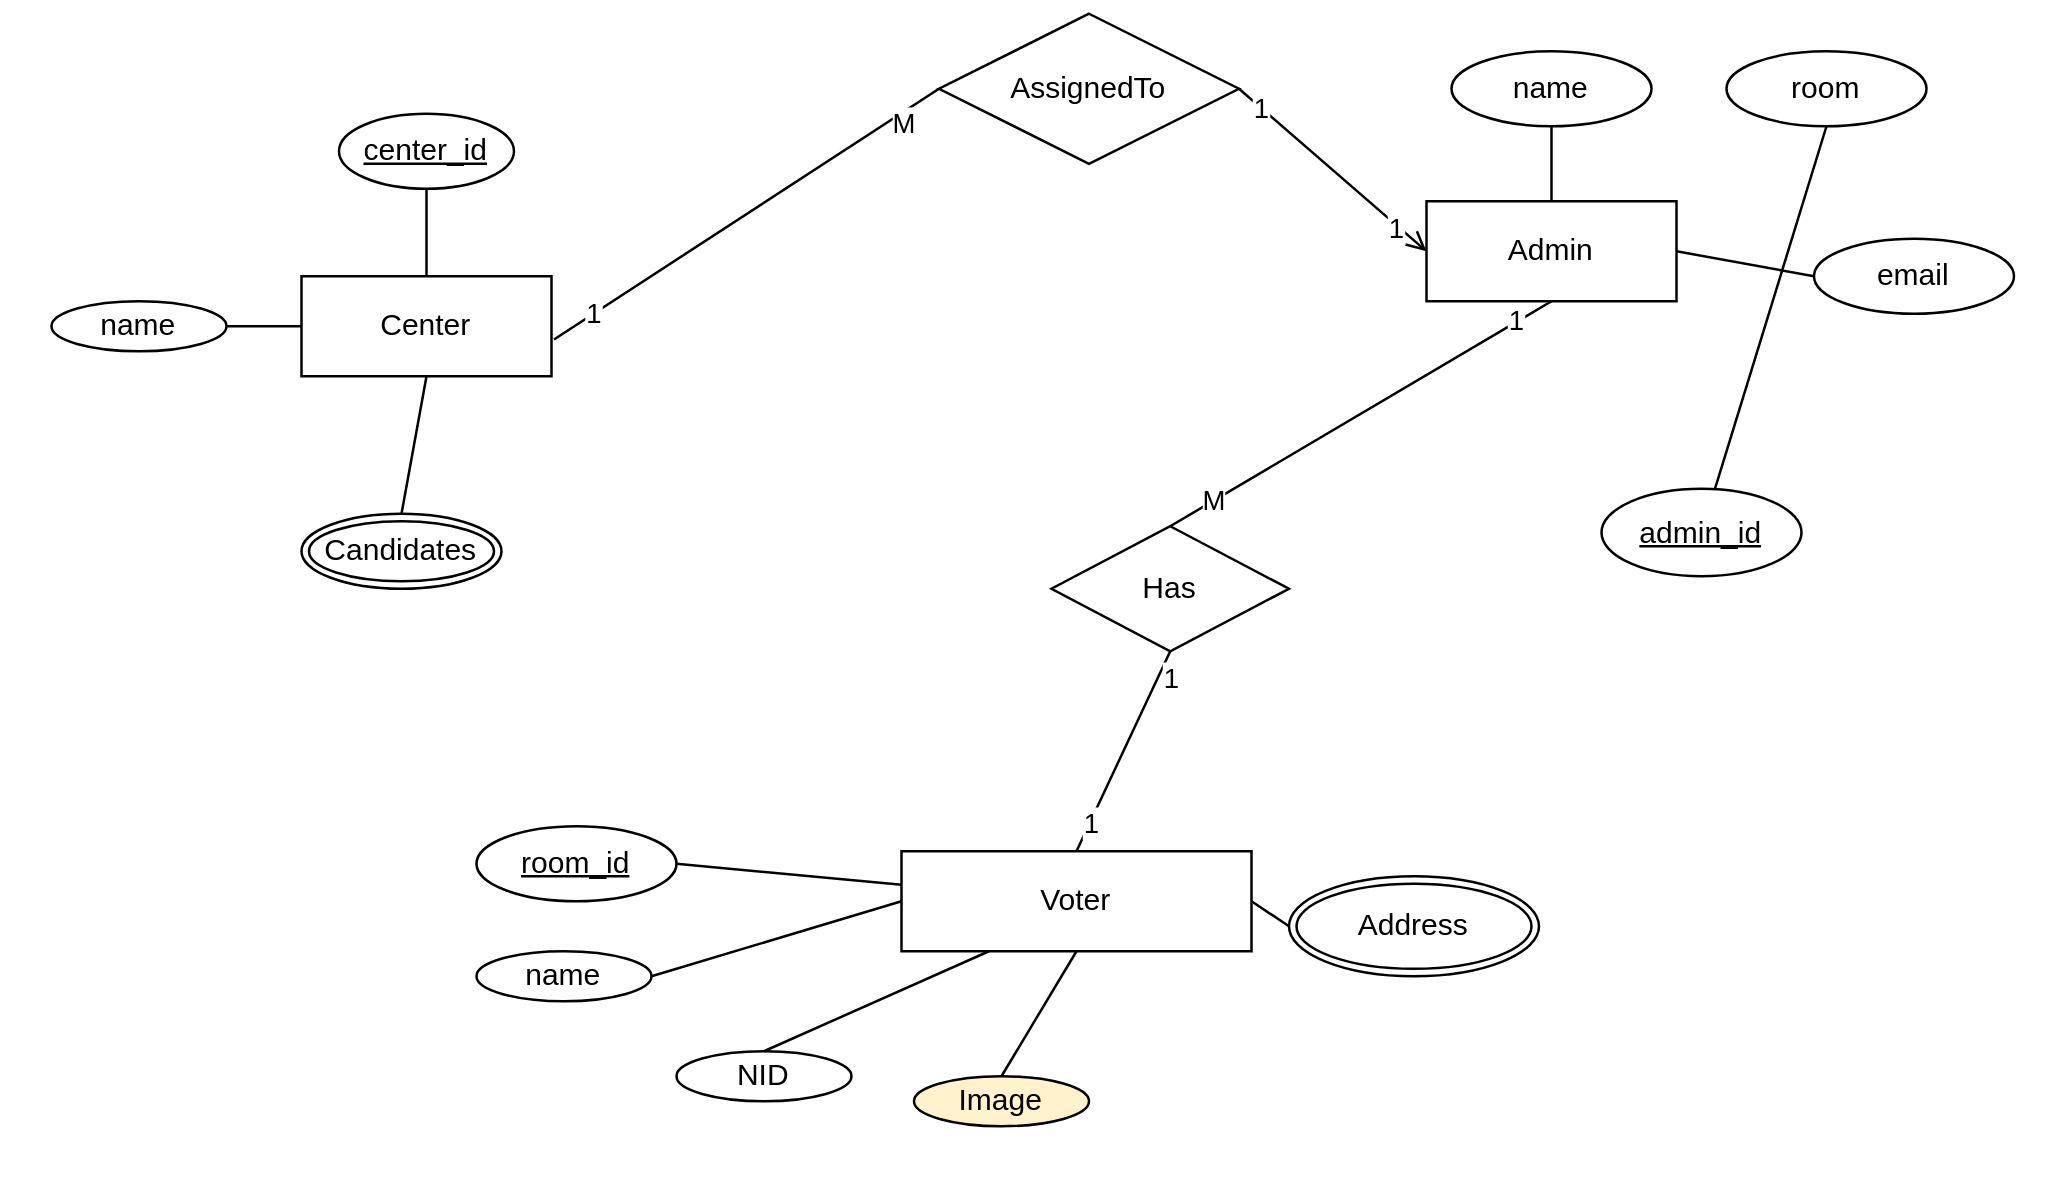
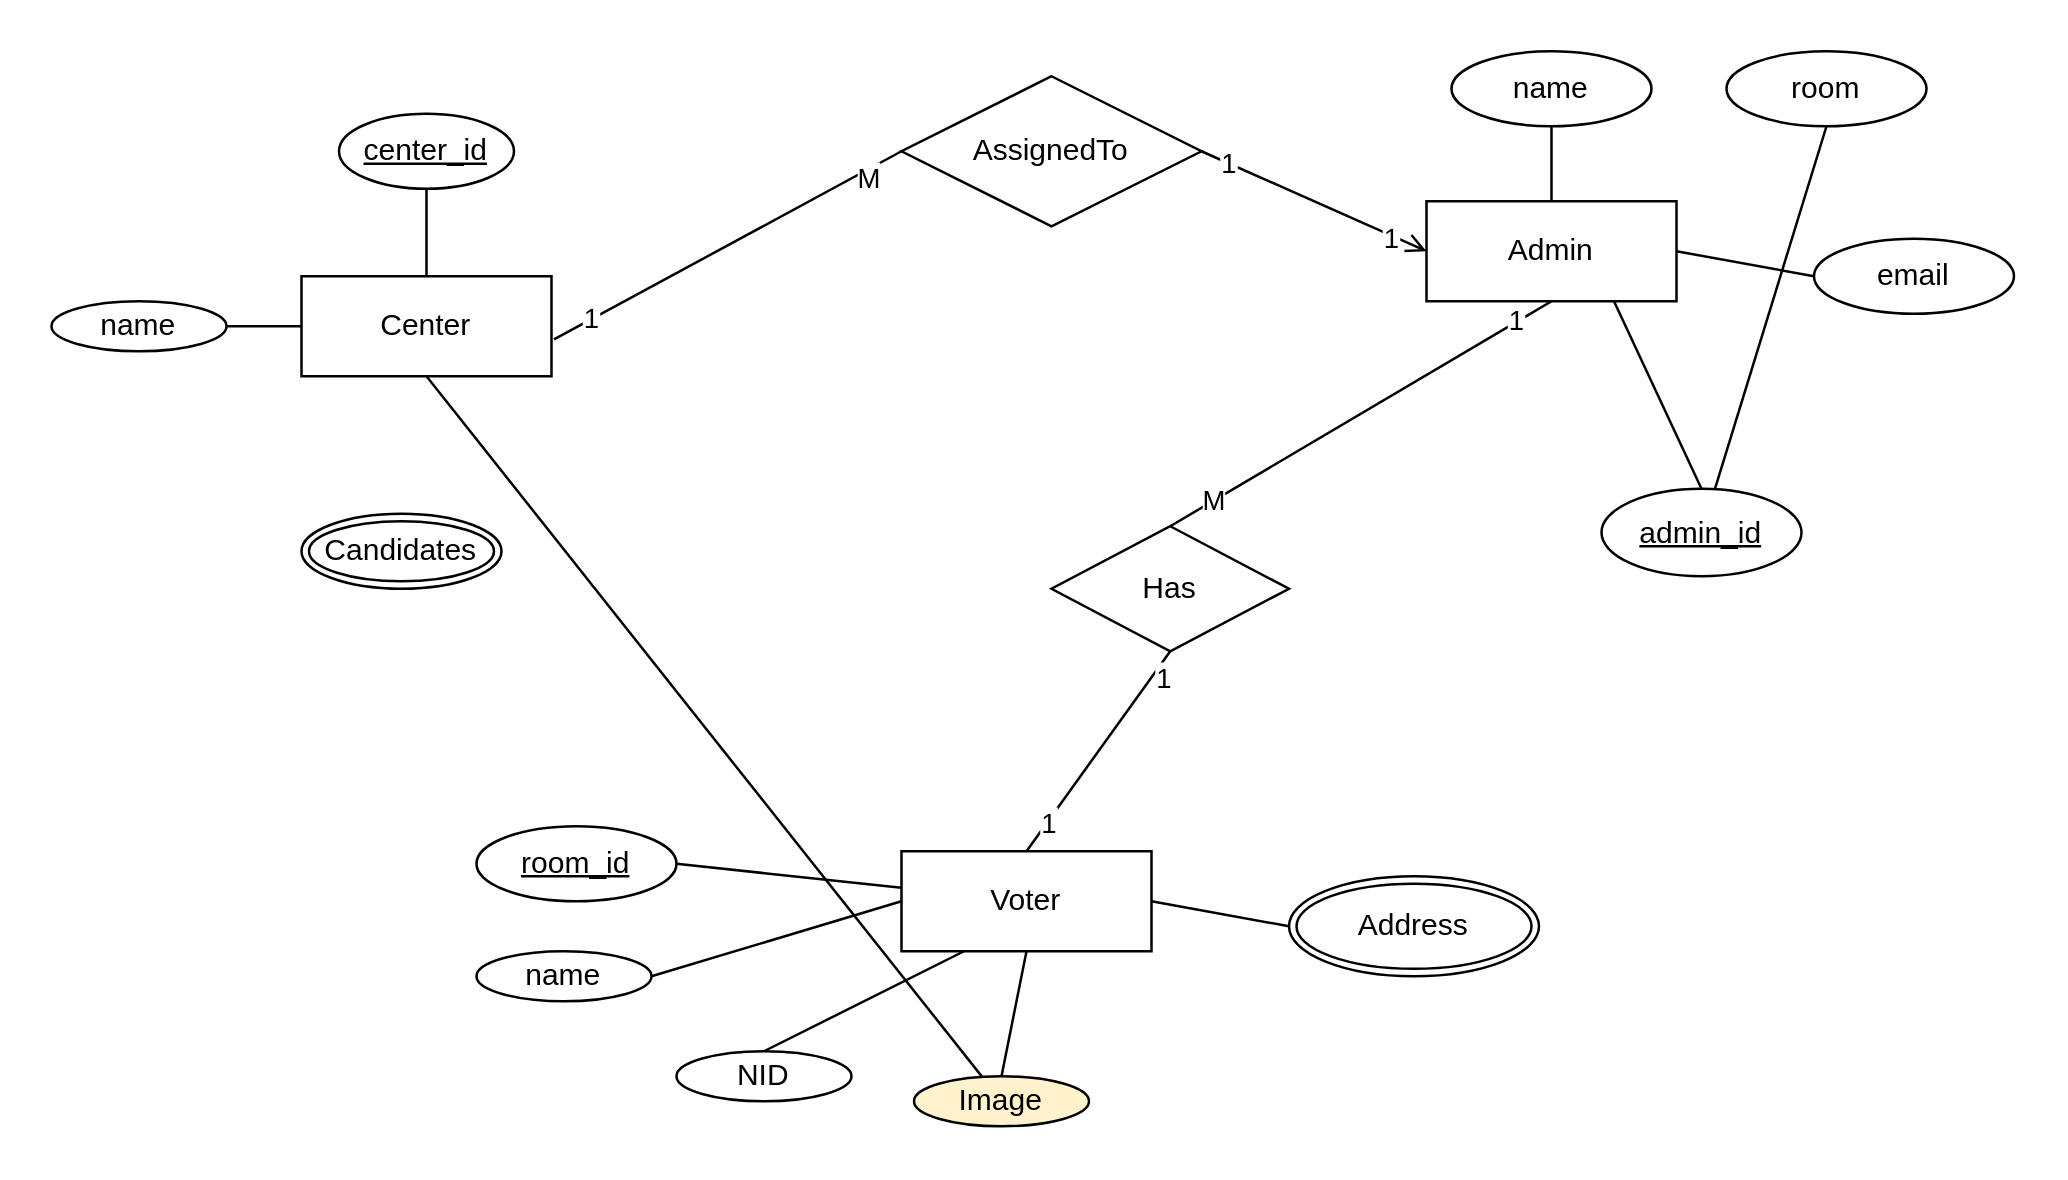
node "AssignedTo": moved (1089, 89) -> (1051, 151)
edge "Admin" -- "admin_id": added
edge "Center" -- "Candidates": now "Center" -- "Image"
node "Voter": size 350x100 -> 250x100
